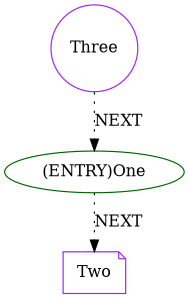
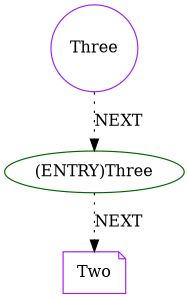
node "(ENTRY)One": label "(ENTRY)One" -> "(ENTRY)Three"
